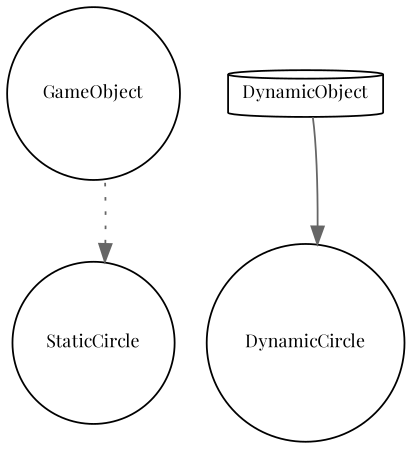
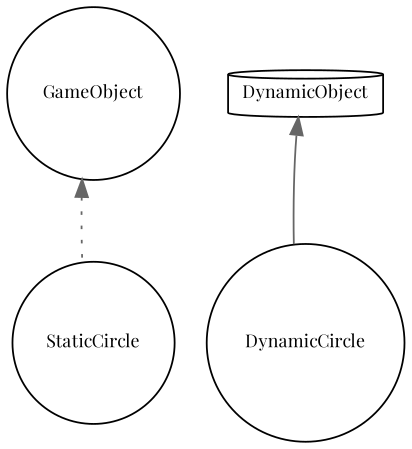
edge "DynamicObject" -> "DynamicCircle": reversed
edge "GameObject" -> "StaticCircle": reversed
